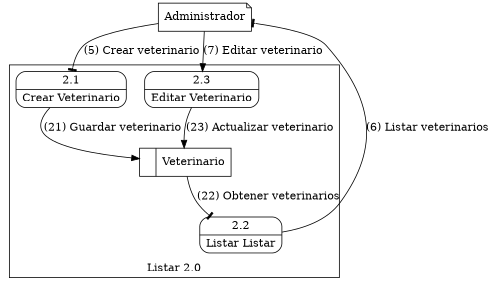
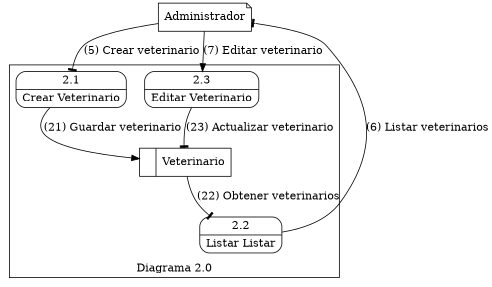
edge "2.3" -> "Veterinario": arrowhead normal -> tee
cluster "Listar 2.0": label "Listar 2.0" -> "Diagrama 2.0"
